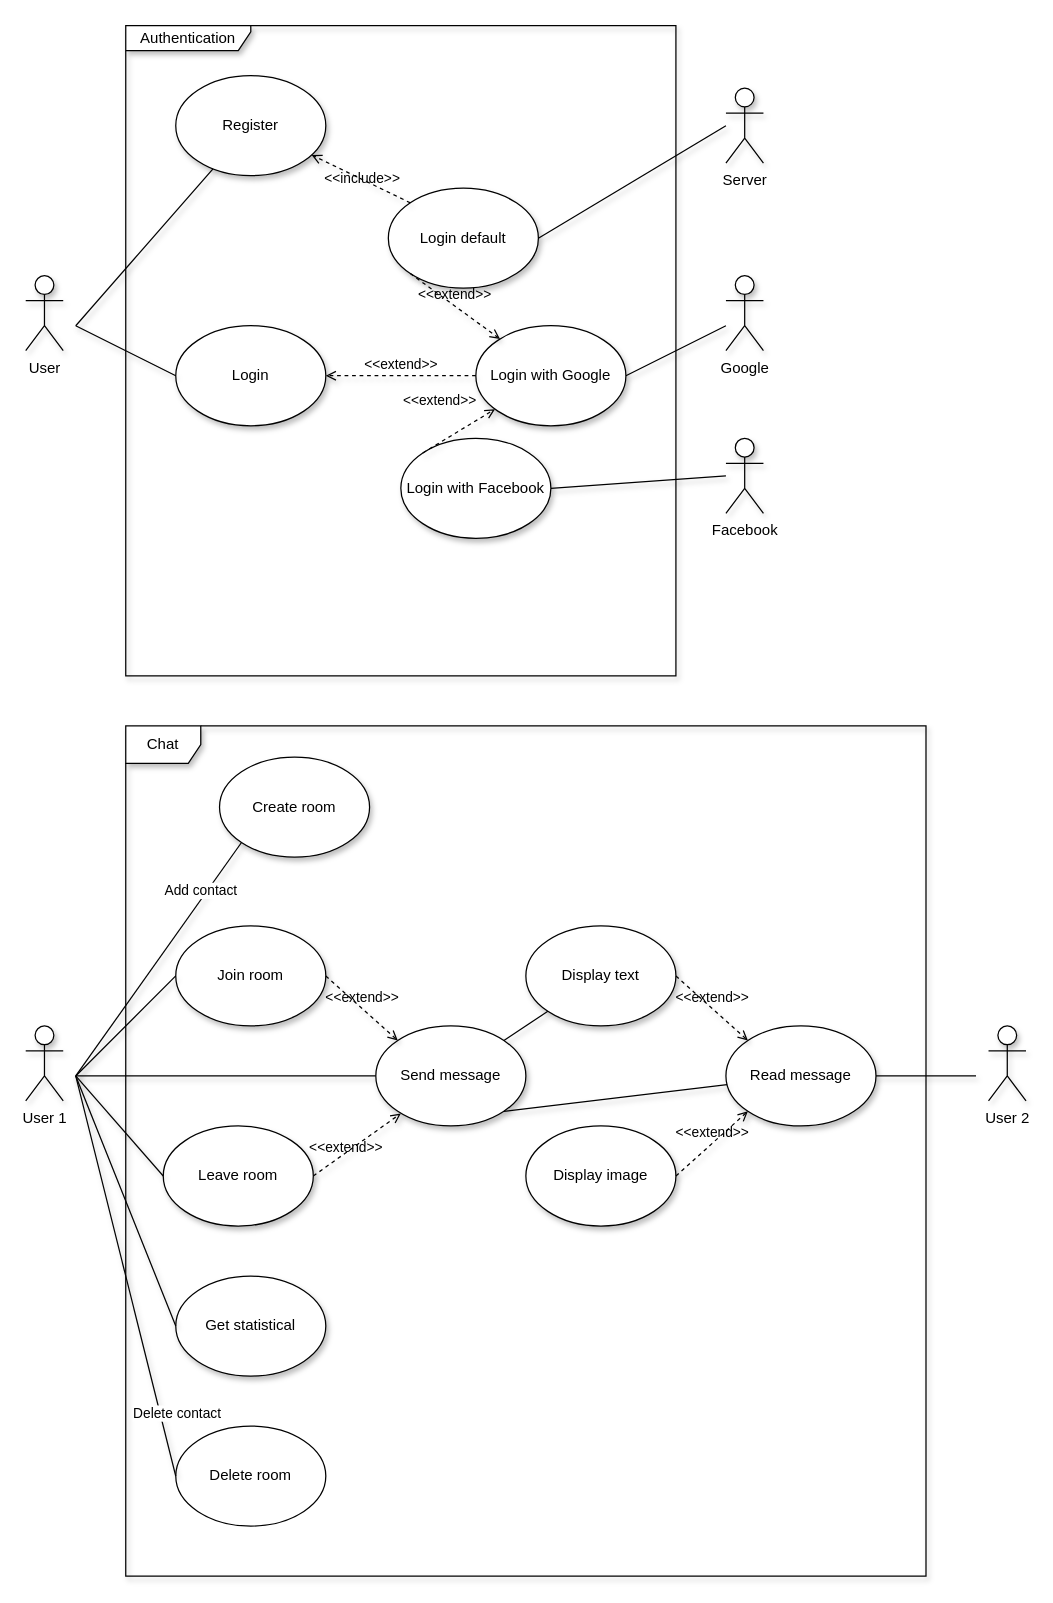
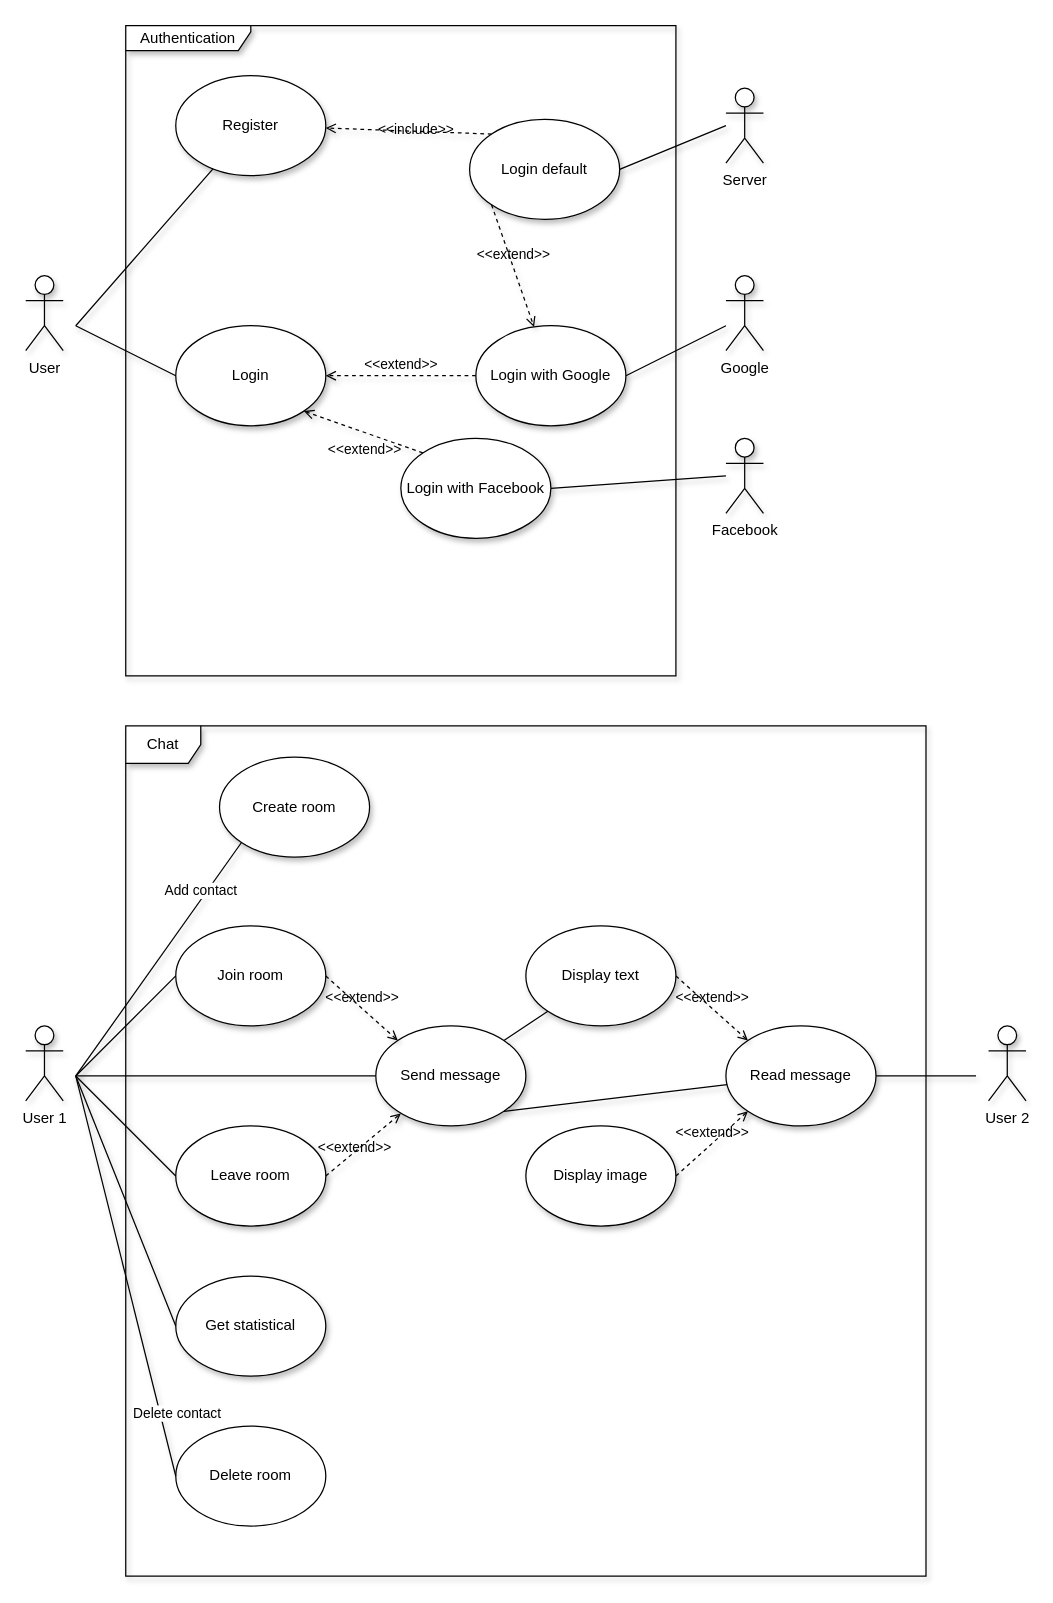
node "Login default": moved (463, 238) -> (544, 169)
edge "Login with Facebook" -> "Login with Google": now "Login with Facebook" -> "Login"
node "Leave room": moved (238, 1176) -> (251, 1176)
